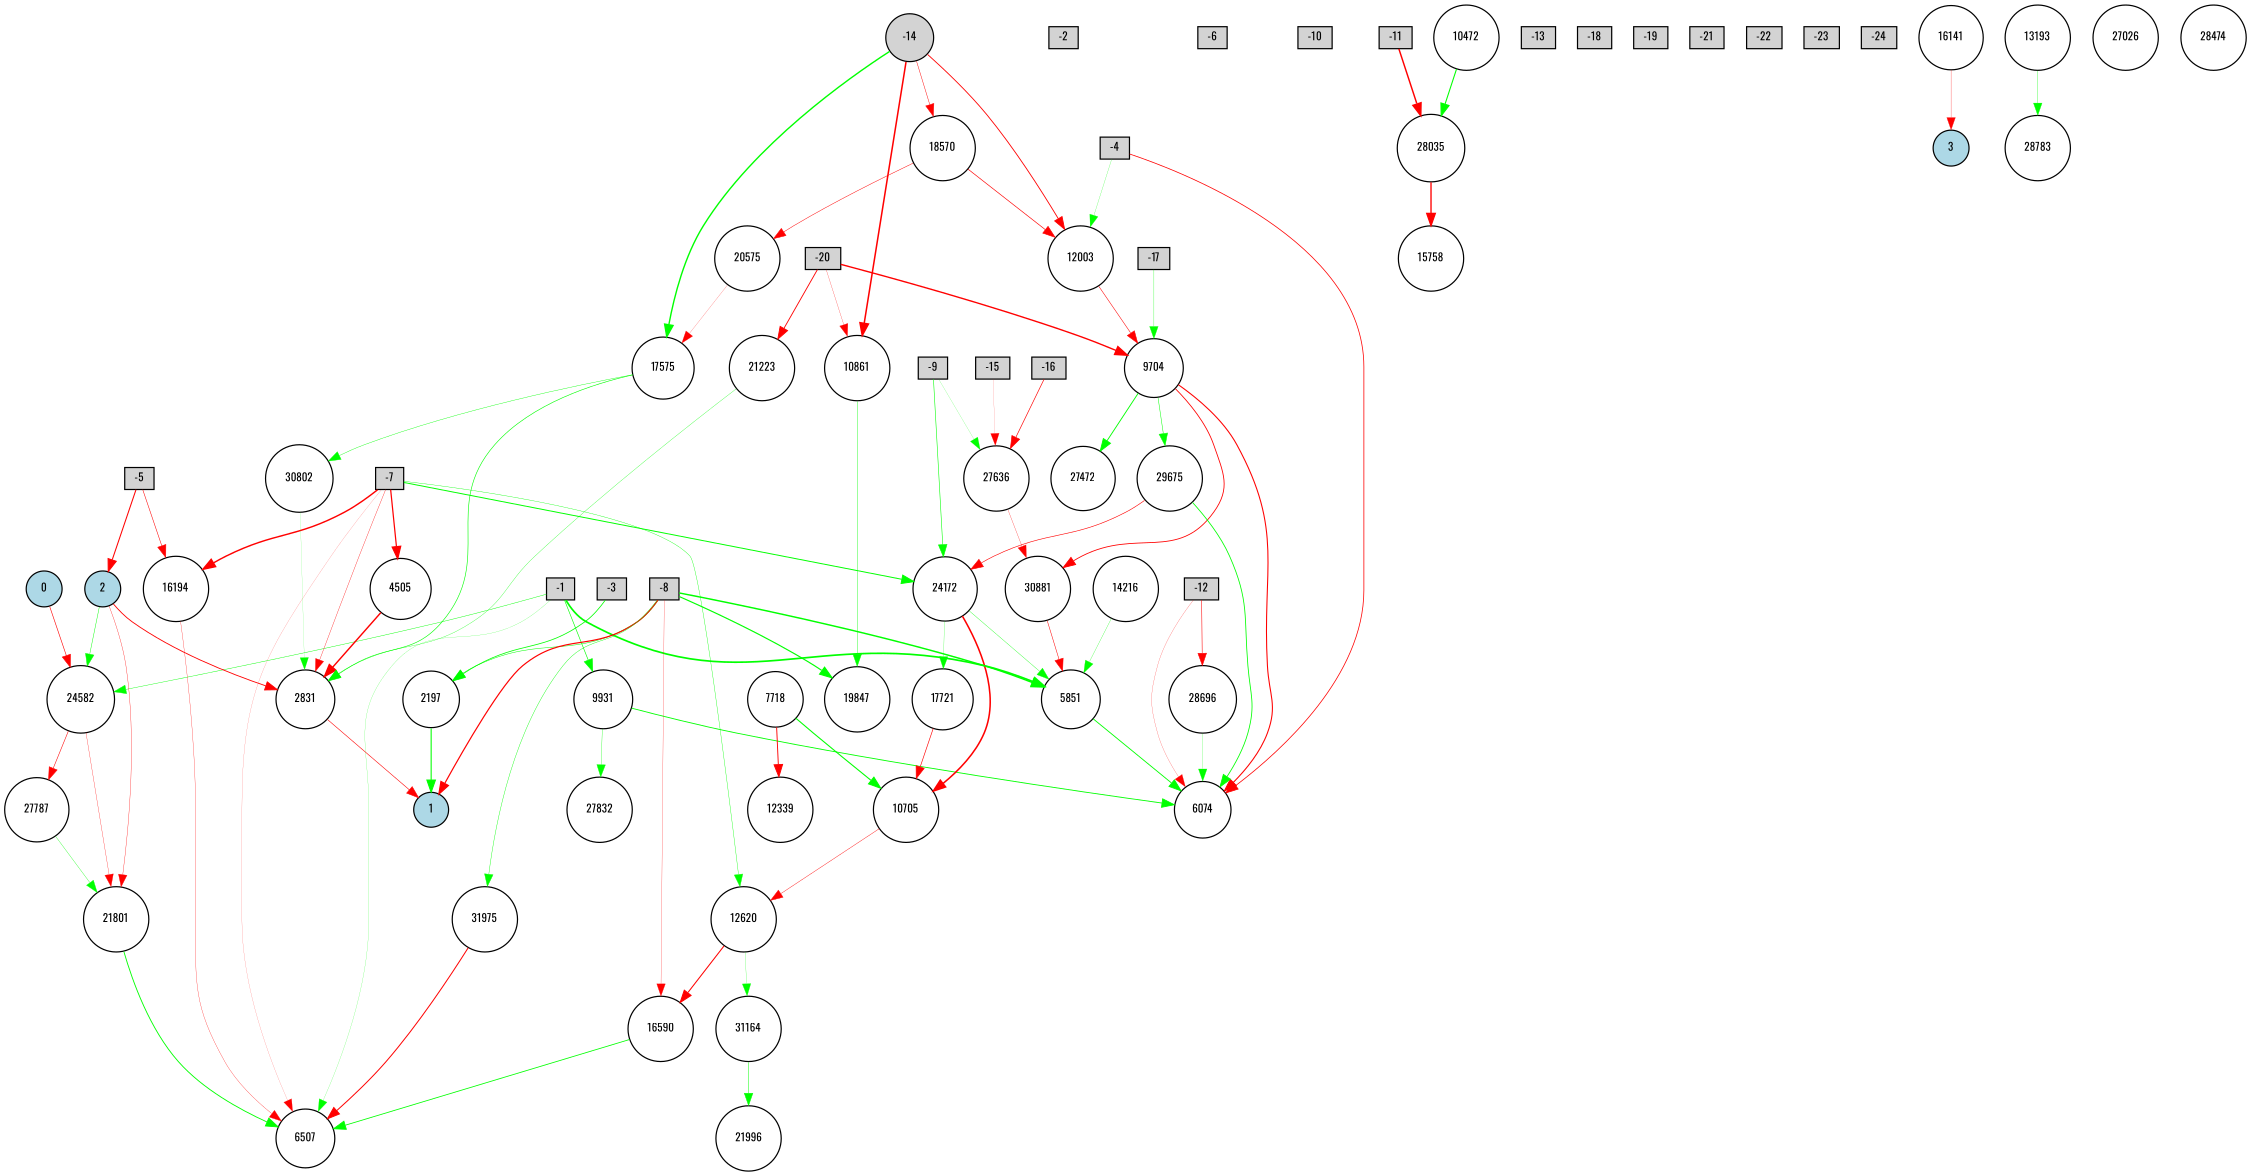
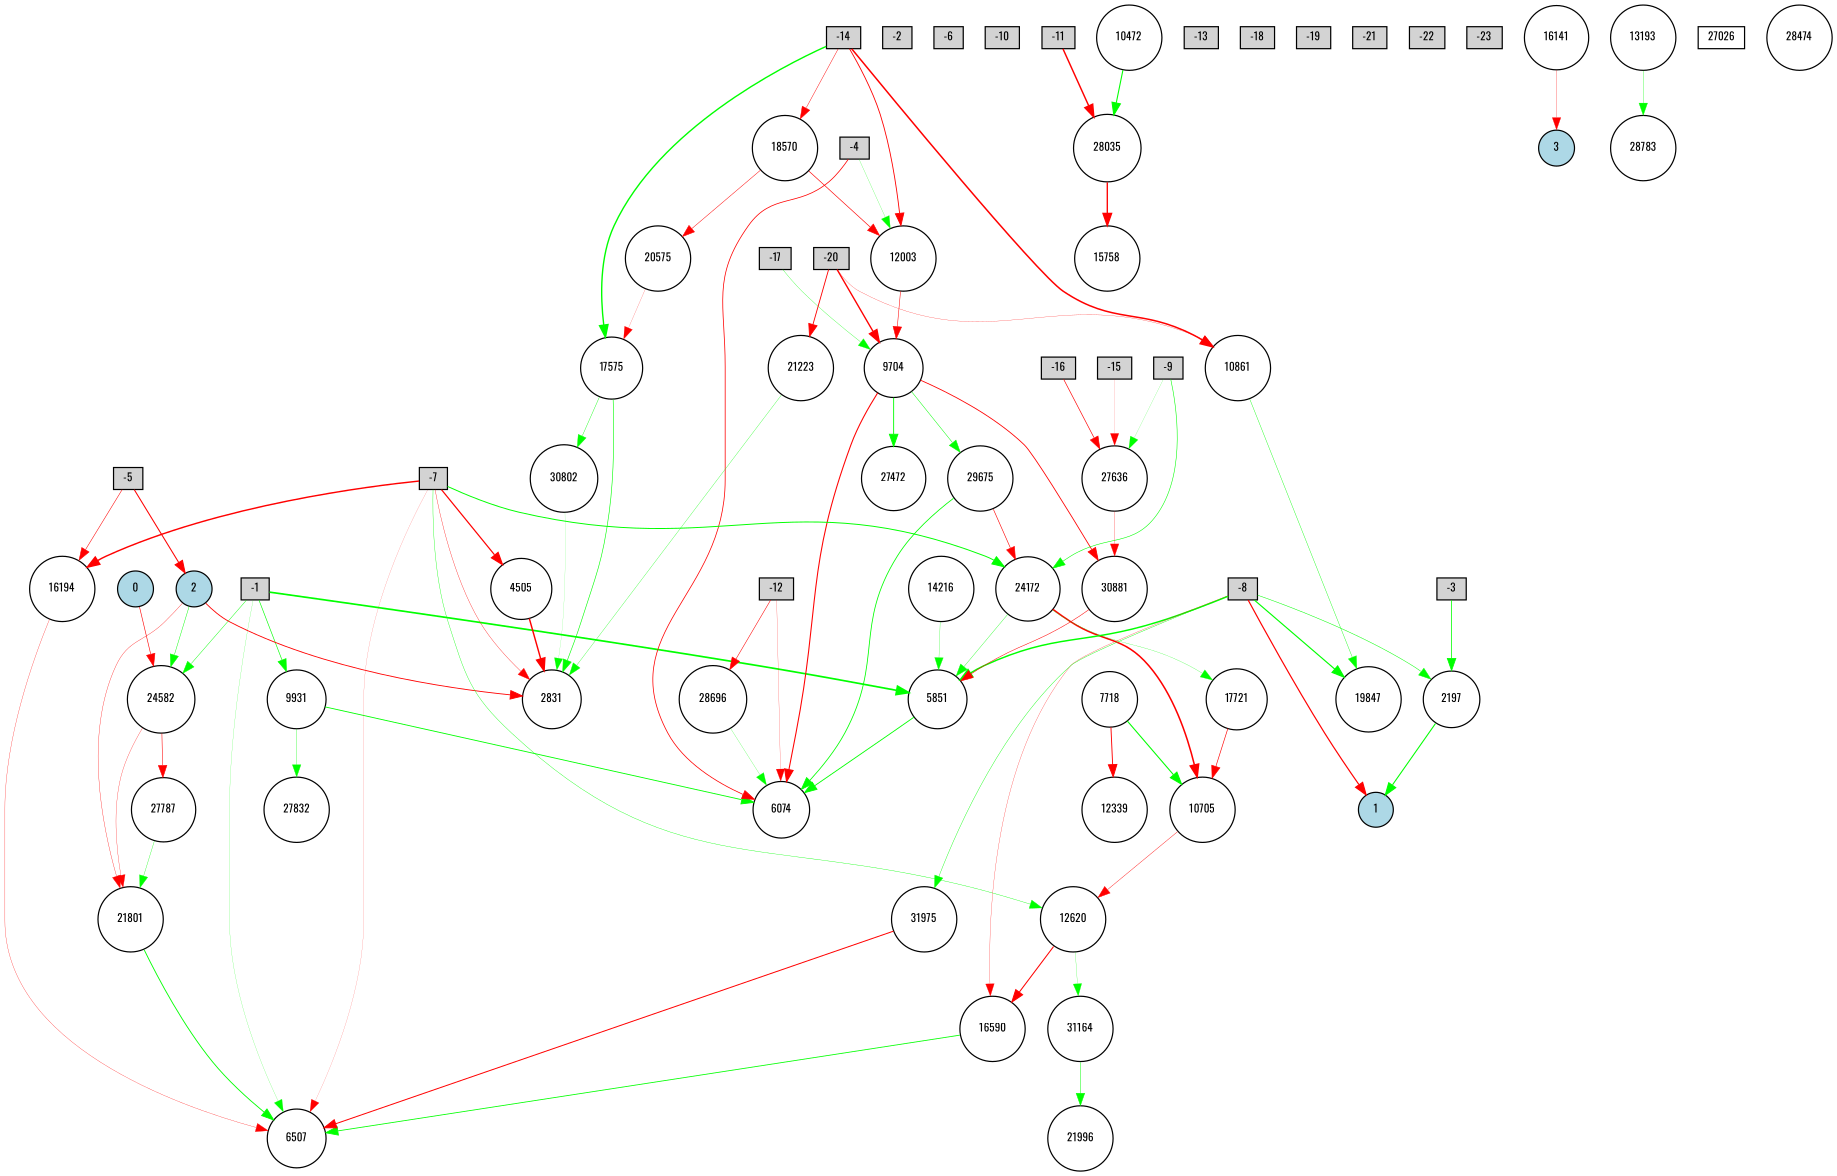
node "-14": shape circle -> box
node "-24": removed
node "27026": shape circle -> box
edge "2831" -> "1": removed
